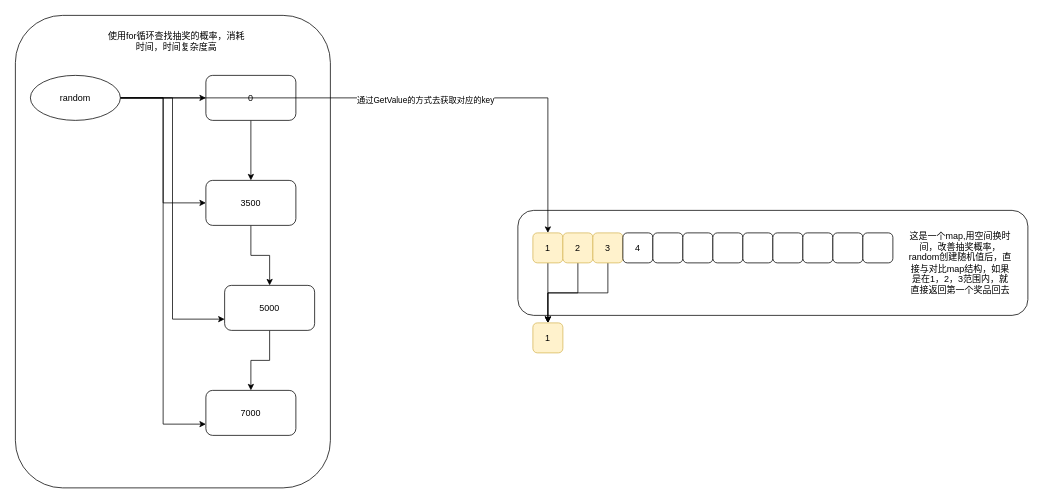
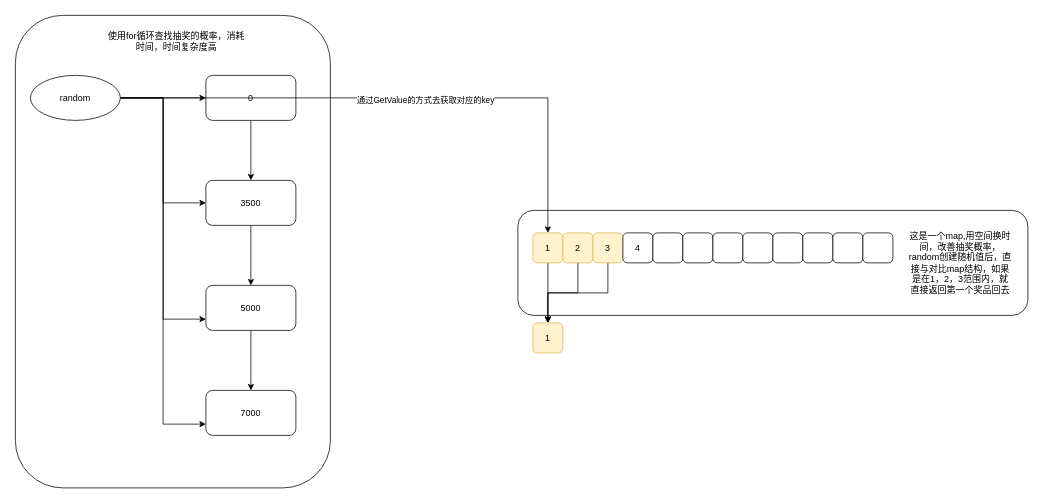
node "5000": moved (270, 308) -> (251, 308)
